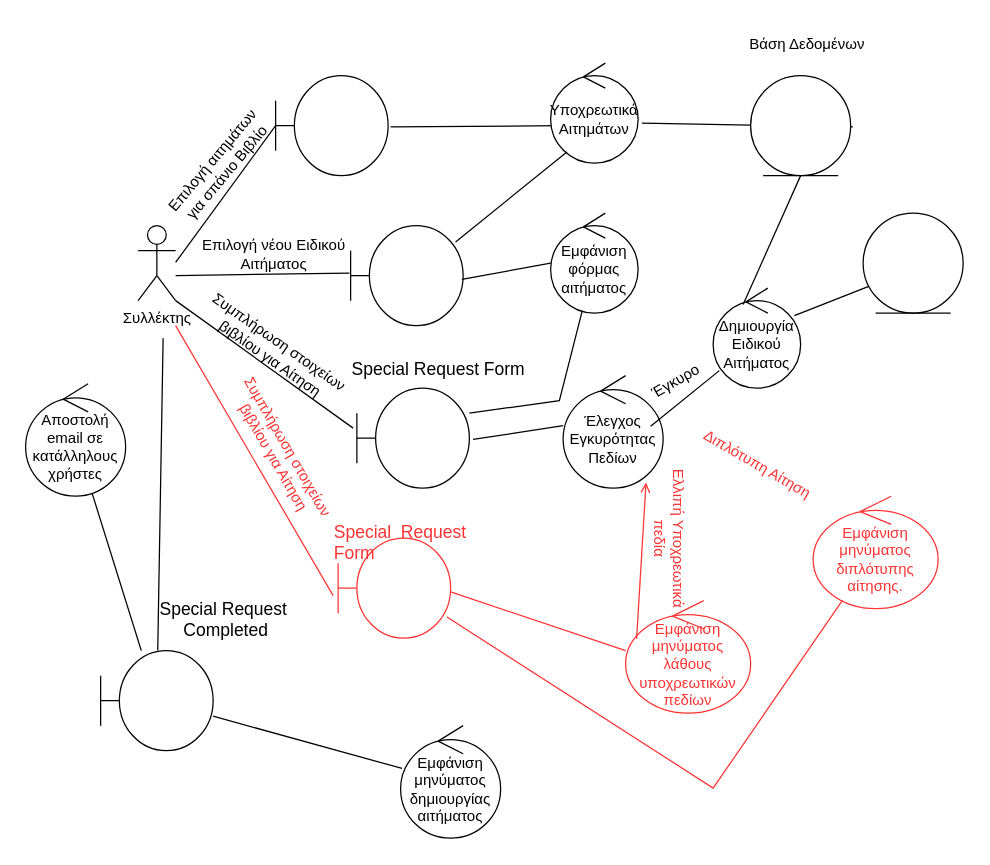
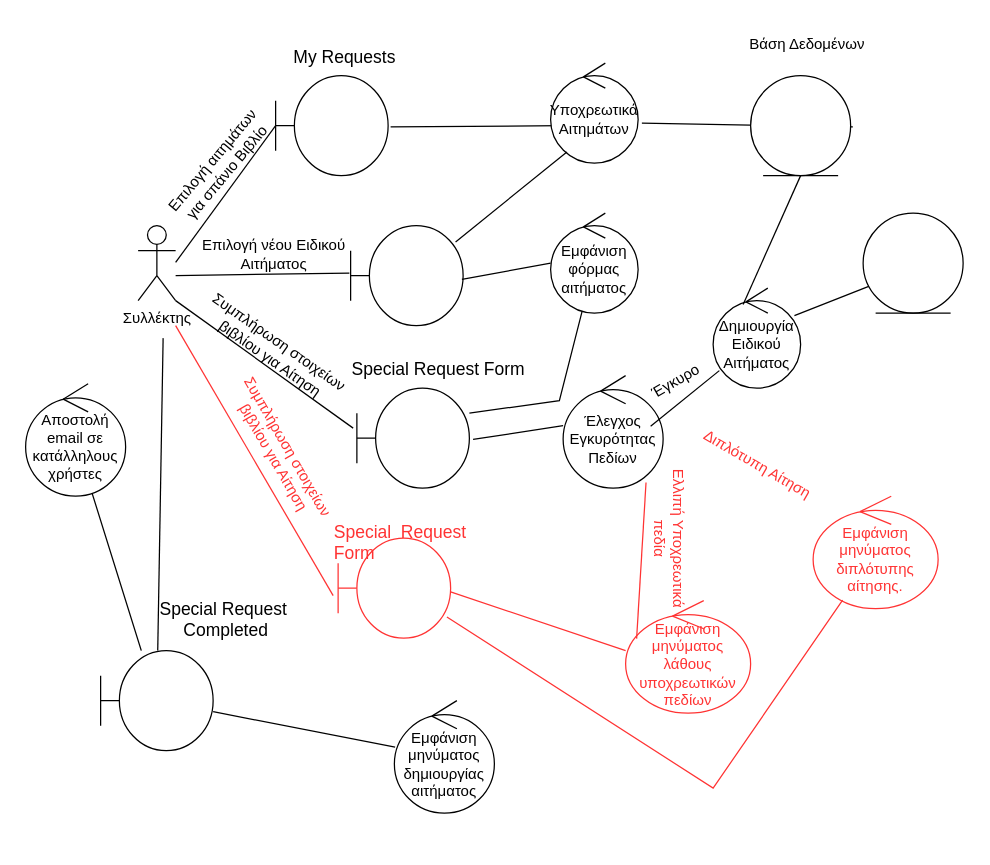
node "My Requests": added
edge "Εμφάνιση μηνύματος λάθους υποχρεωτικών πεδίων" -> "Έλεγχος Εγκυρότητας Πεδίων": arrowhead open -> none
node "Εμφάνιση μηνύματος δημιουργίας αιτήματος": moved (451, 782) -> (444, 757)
